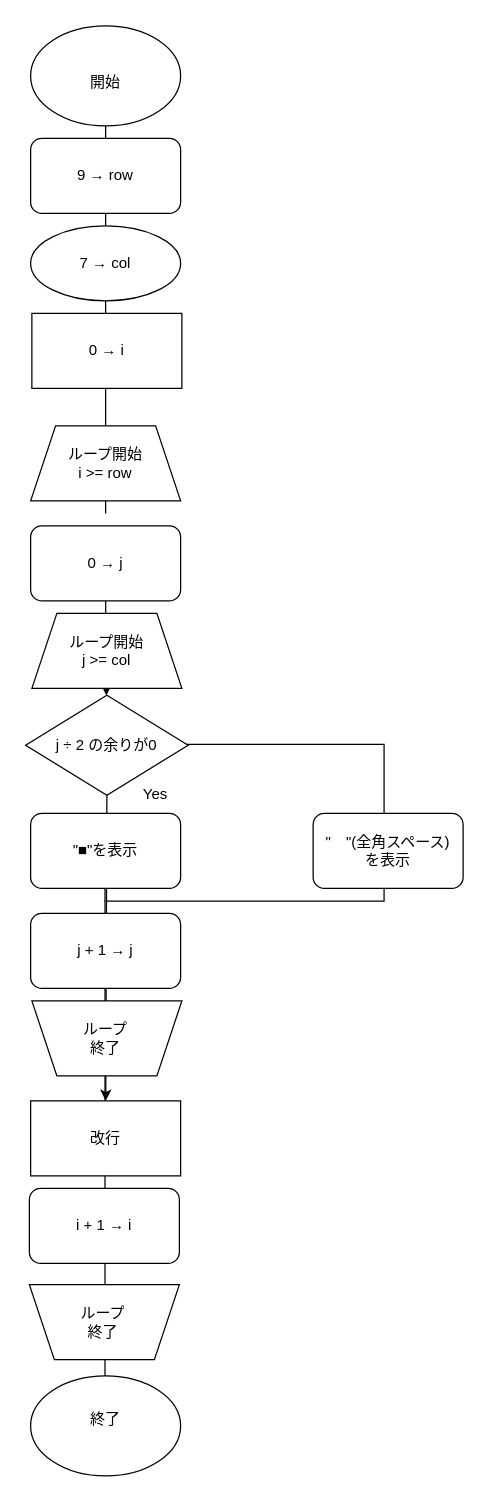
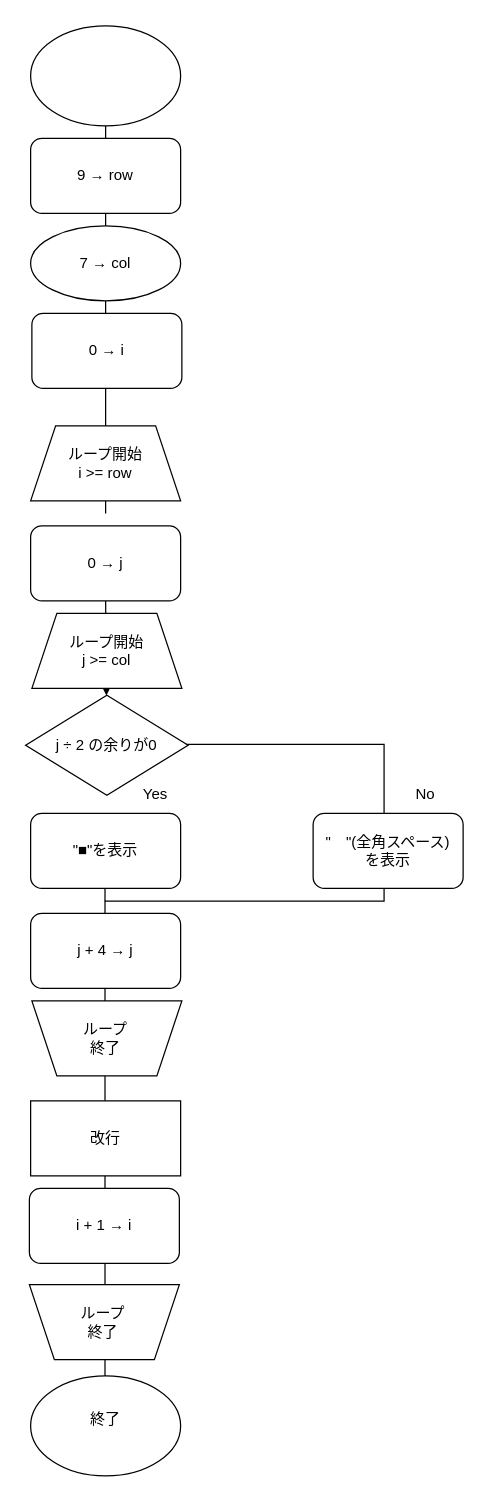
node "開始": removed
node "0 → i": shape rectangle -> rounded rectangle
node "No": added
edge "j ÷ 2 の余りが0" -> "改行": removed
node "j + 1 → j": label "j + 1 → j" -> "j + 4 → j"
